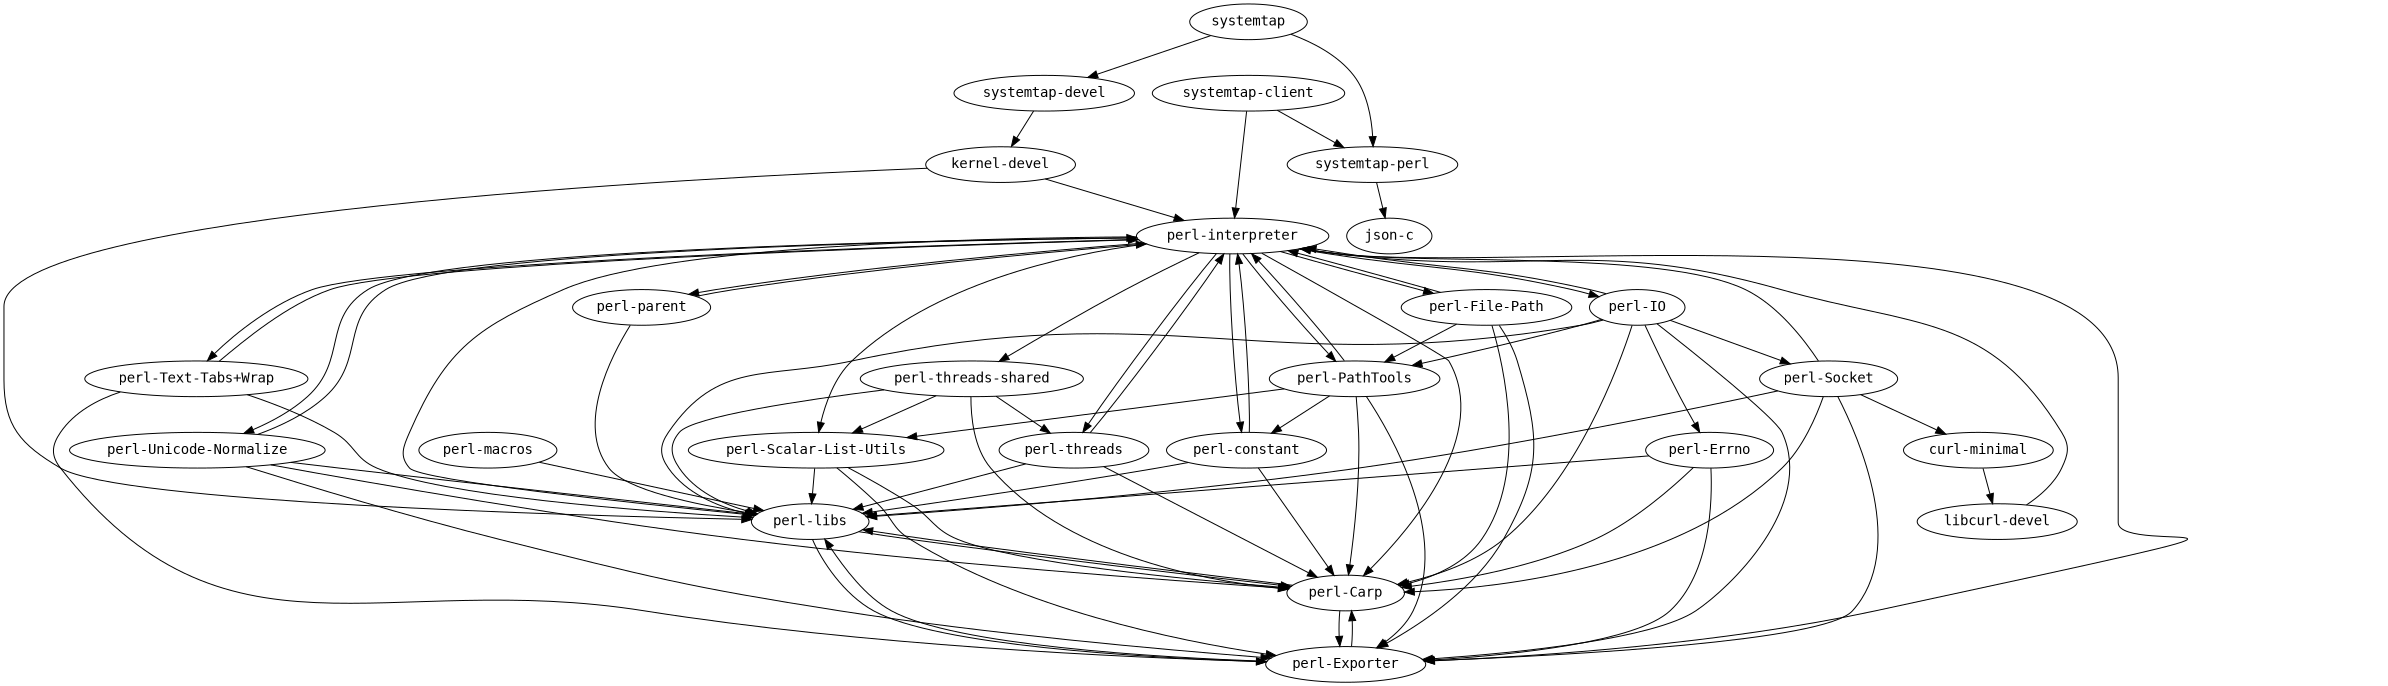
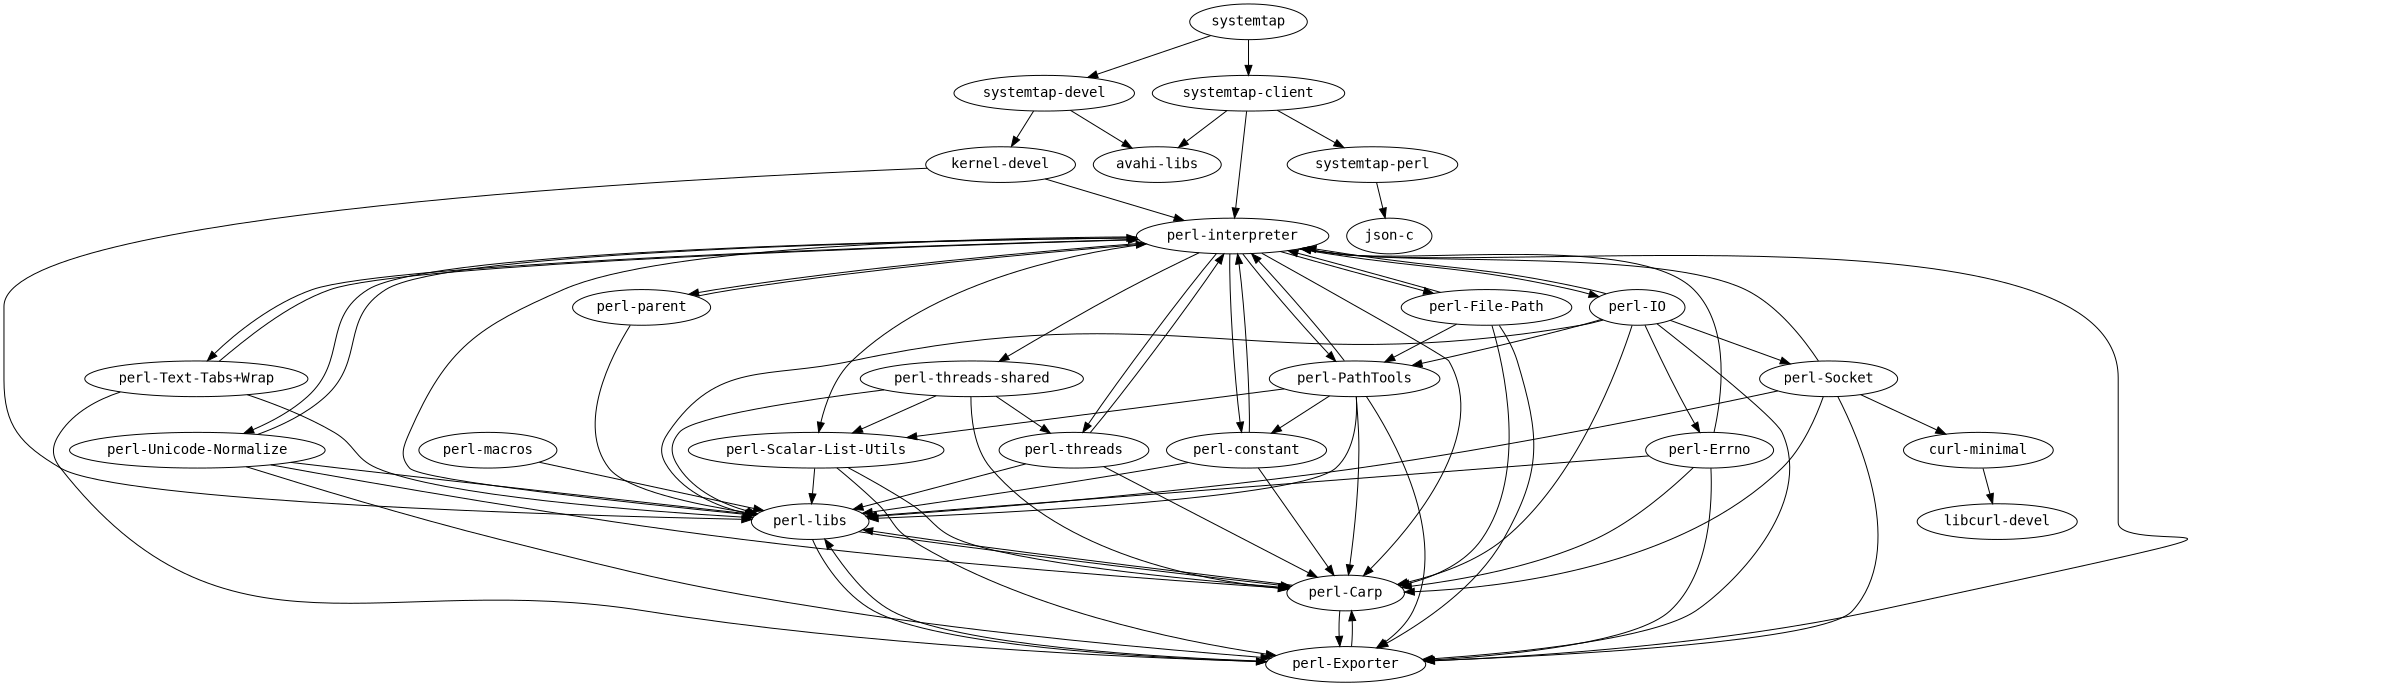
edge "systemtap" -> "systemtap-perl": now "systemtap" -> "systemtap-client"
node "avahi-libs": added
edge "libcurl-devel" -> "perl-interpreter": now "perl-Errno" -> "perl-interpreter"
edge "perl-PathTools" -> "perl-libs": added
